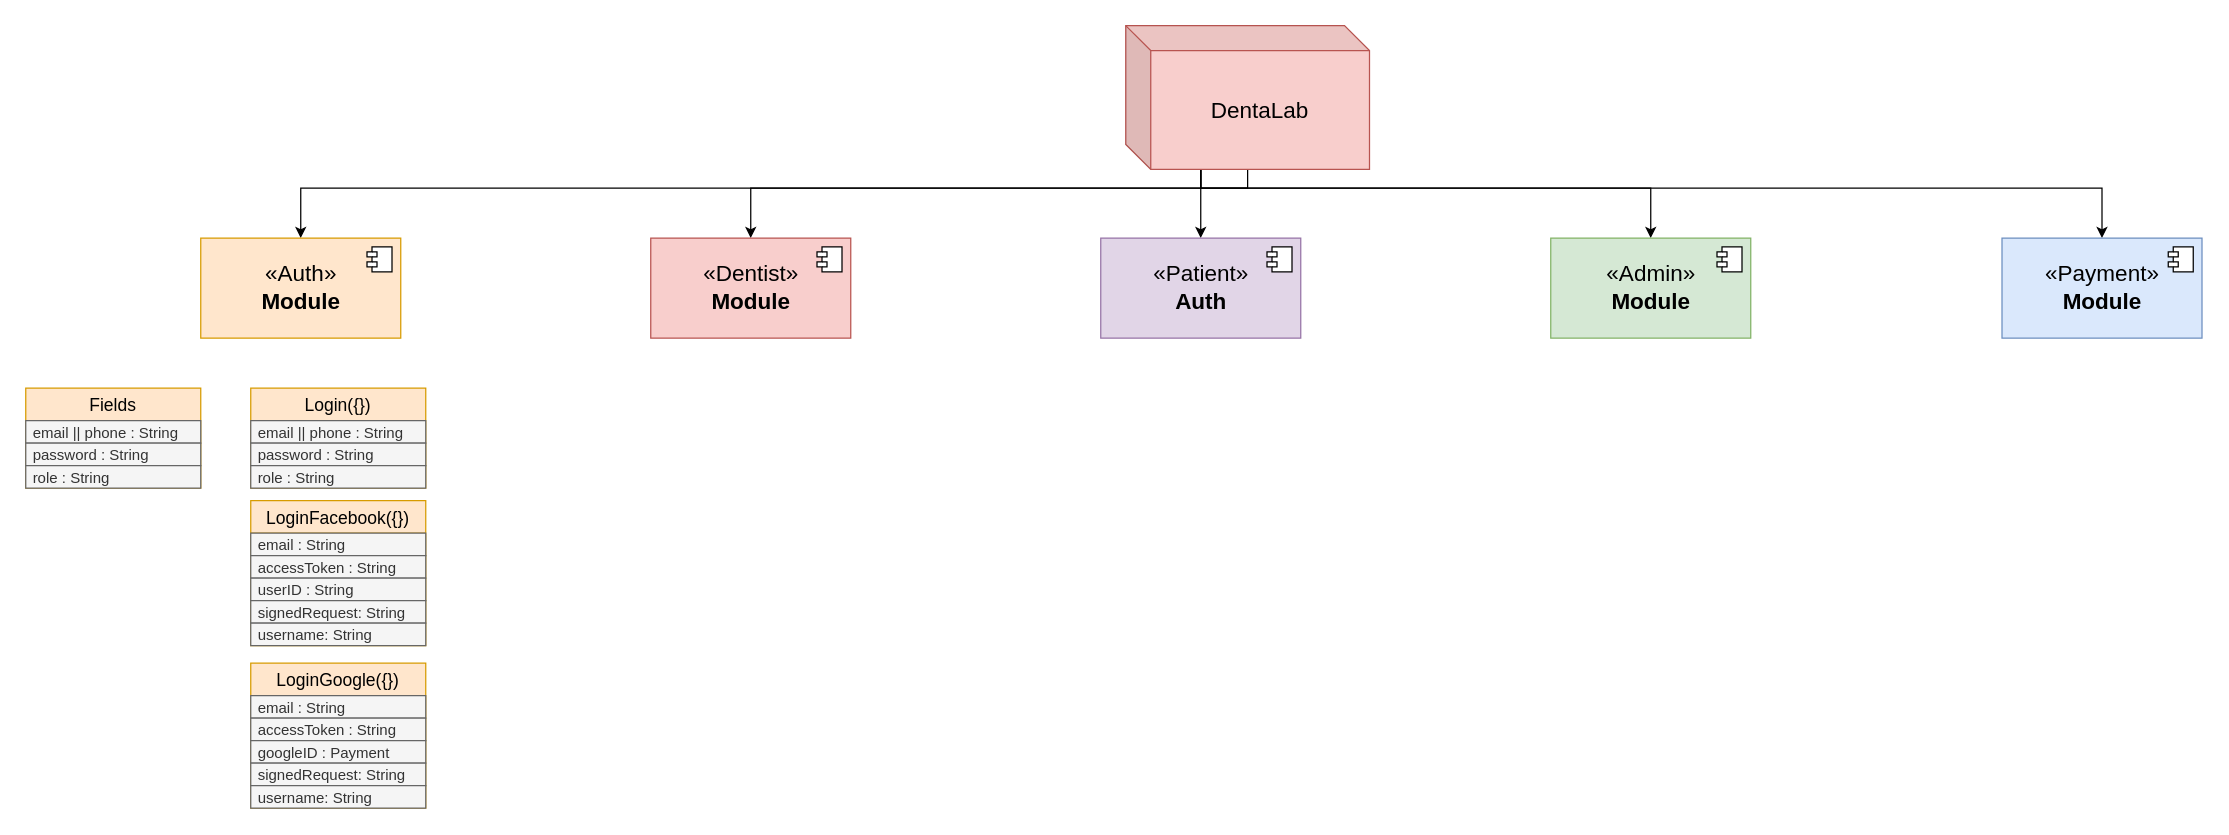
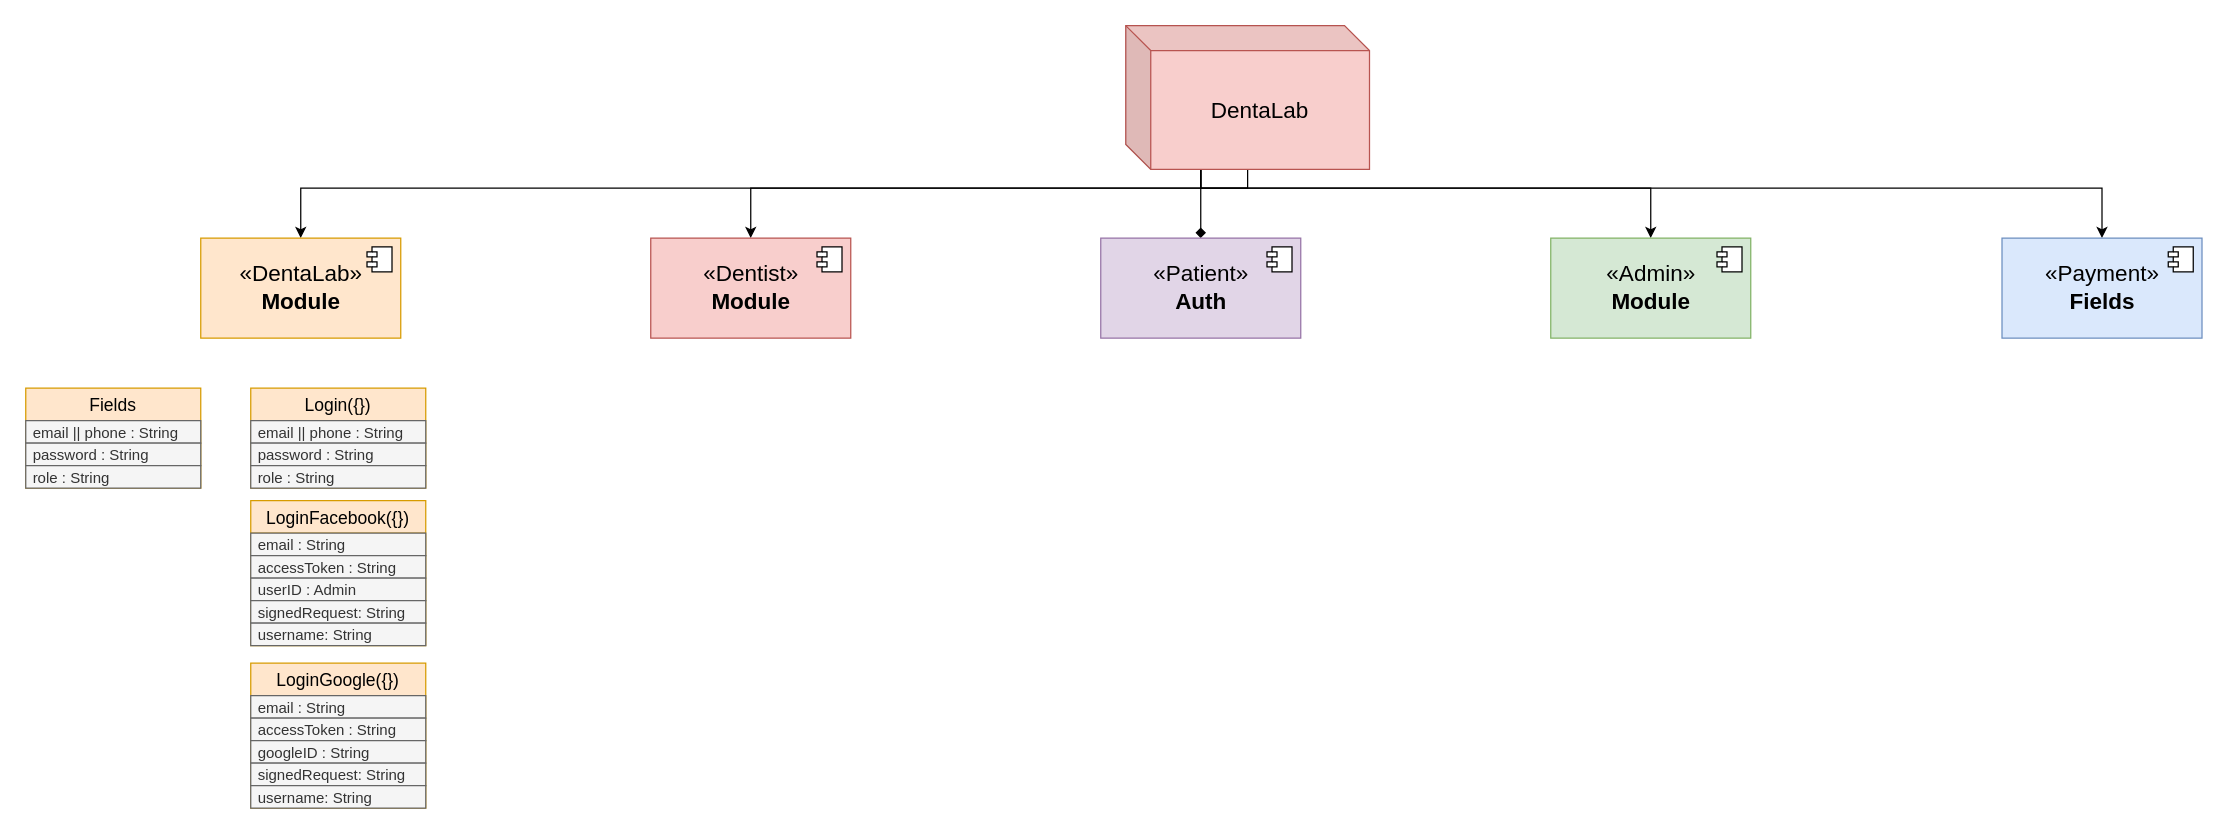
edge "DentaLab" -> "«Patient» Auth": arrowhead classic -> diamond
node "«Auth» Module": label "«Auth» Module" -> "«DentaLab» Module"
node "«Payment» Module": label "«Payment» Module" -> "«Payment» Fields"
node "userID : String": label "userID : String" -> "userID : Admin"
node "googleID : Payment": label "googleID : Payment" -> "googleID : String"
